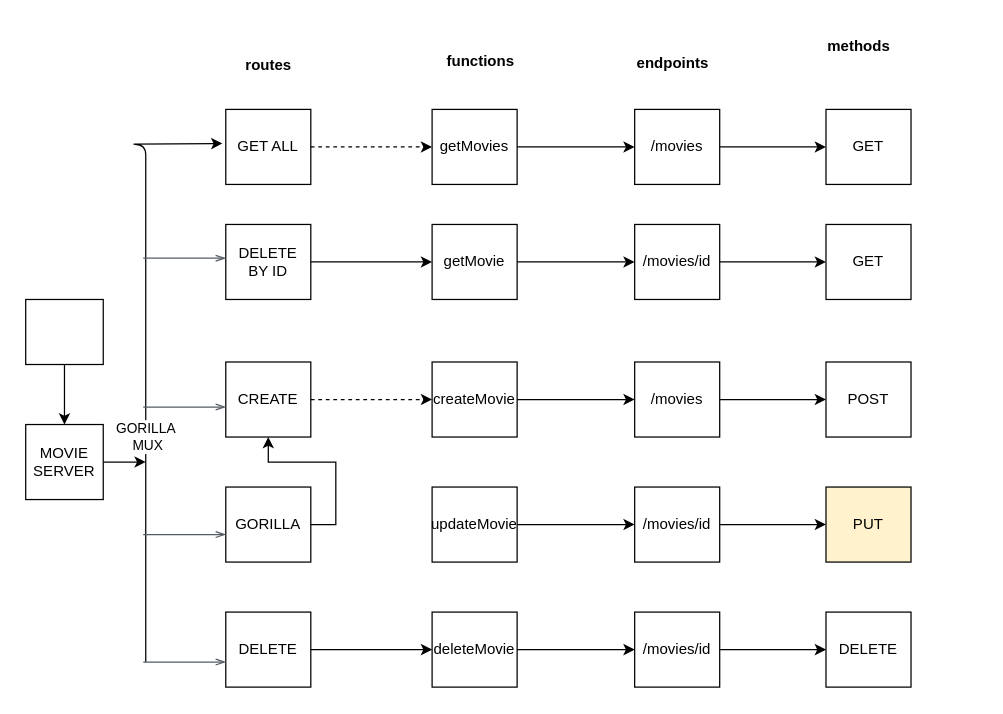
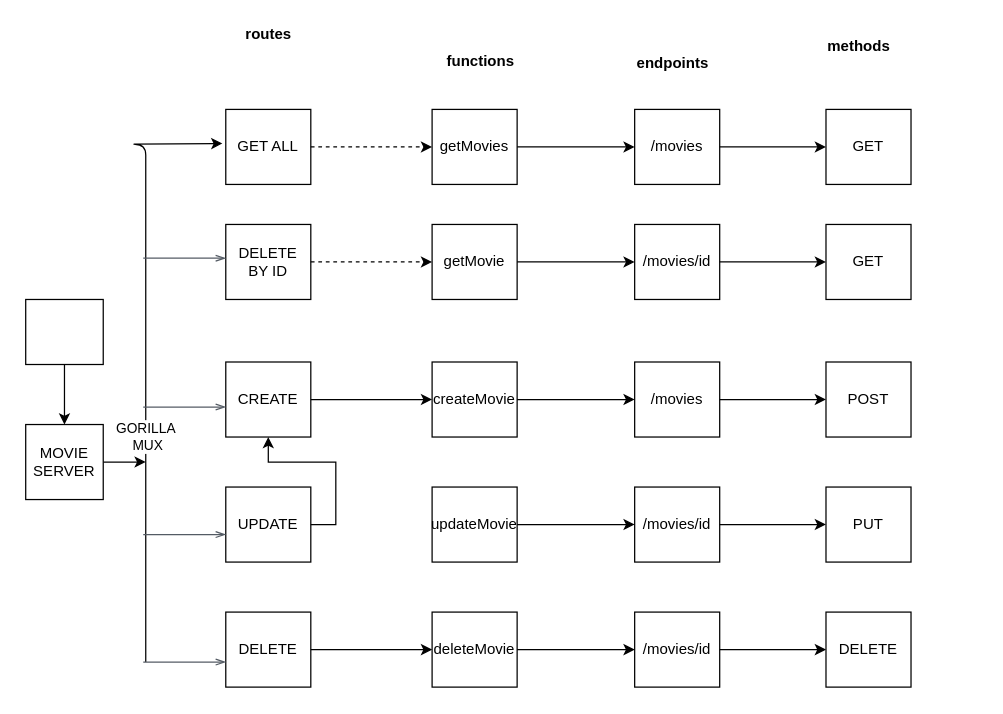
node "routes": moved (268, 66) -> (268, 34)
edge "DELETE BY ID" -> "getMovie": style solid -> dashed
edge "CREATE" -> "createMovie": style dashed -> solid
node "GORILLA": label "GORILLA" -> "UPDATE"
node "PUT": fillcolor #fff2cc -> #ffffff
